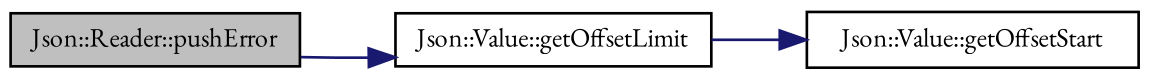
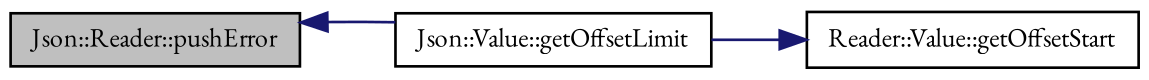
node "Json::Value::getOffsetStart": label "Json::Value::getOffsetStart" -> "Reader::Value::getOffsetStart"
edge "Json::Reader::pushError" -> "Json::Value::getOffsetLimit": reversed
